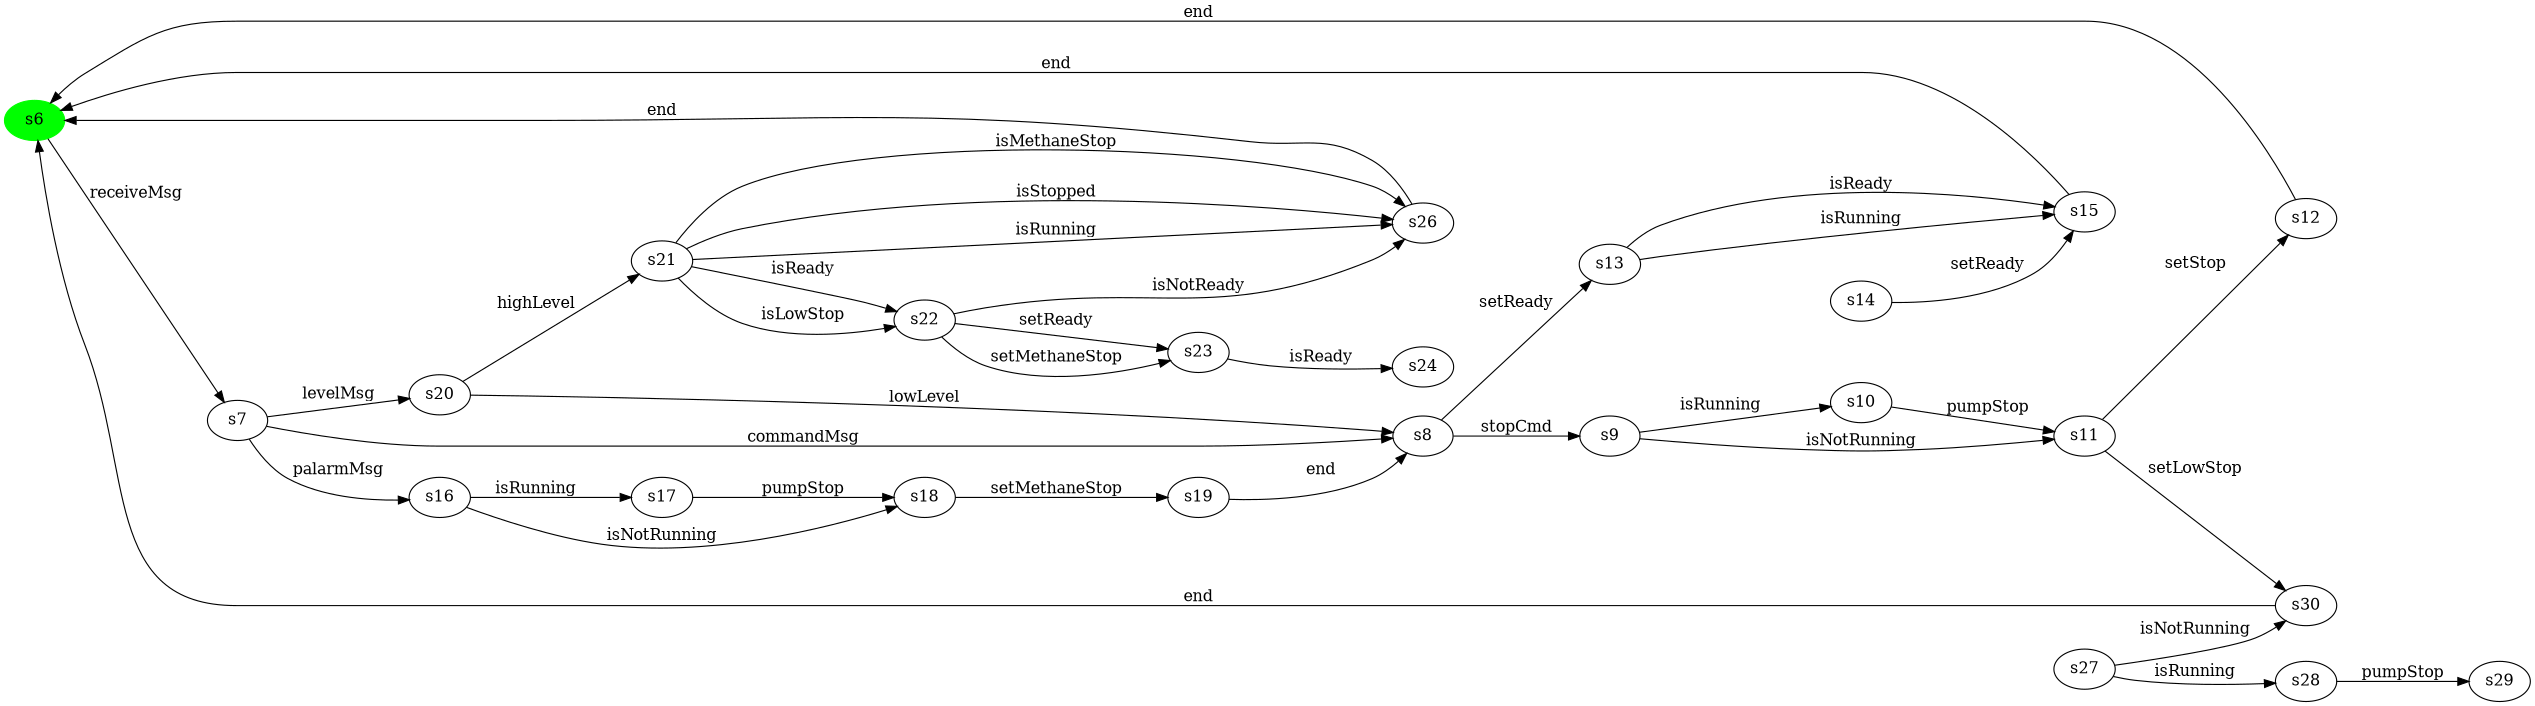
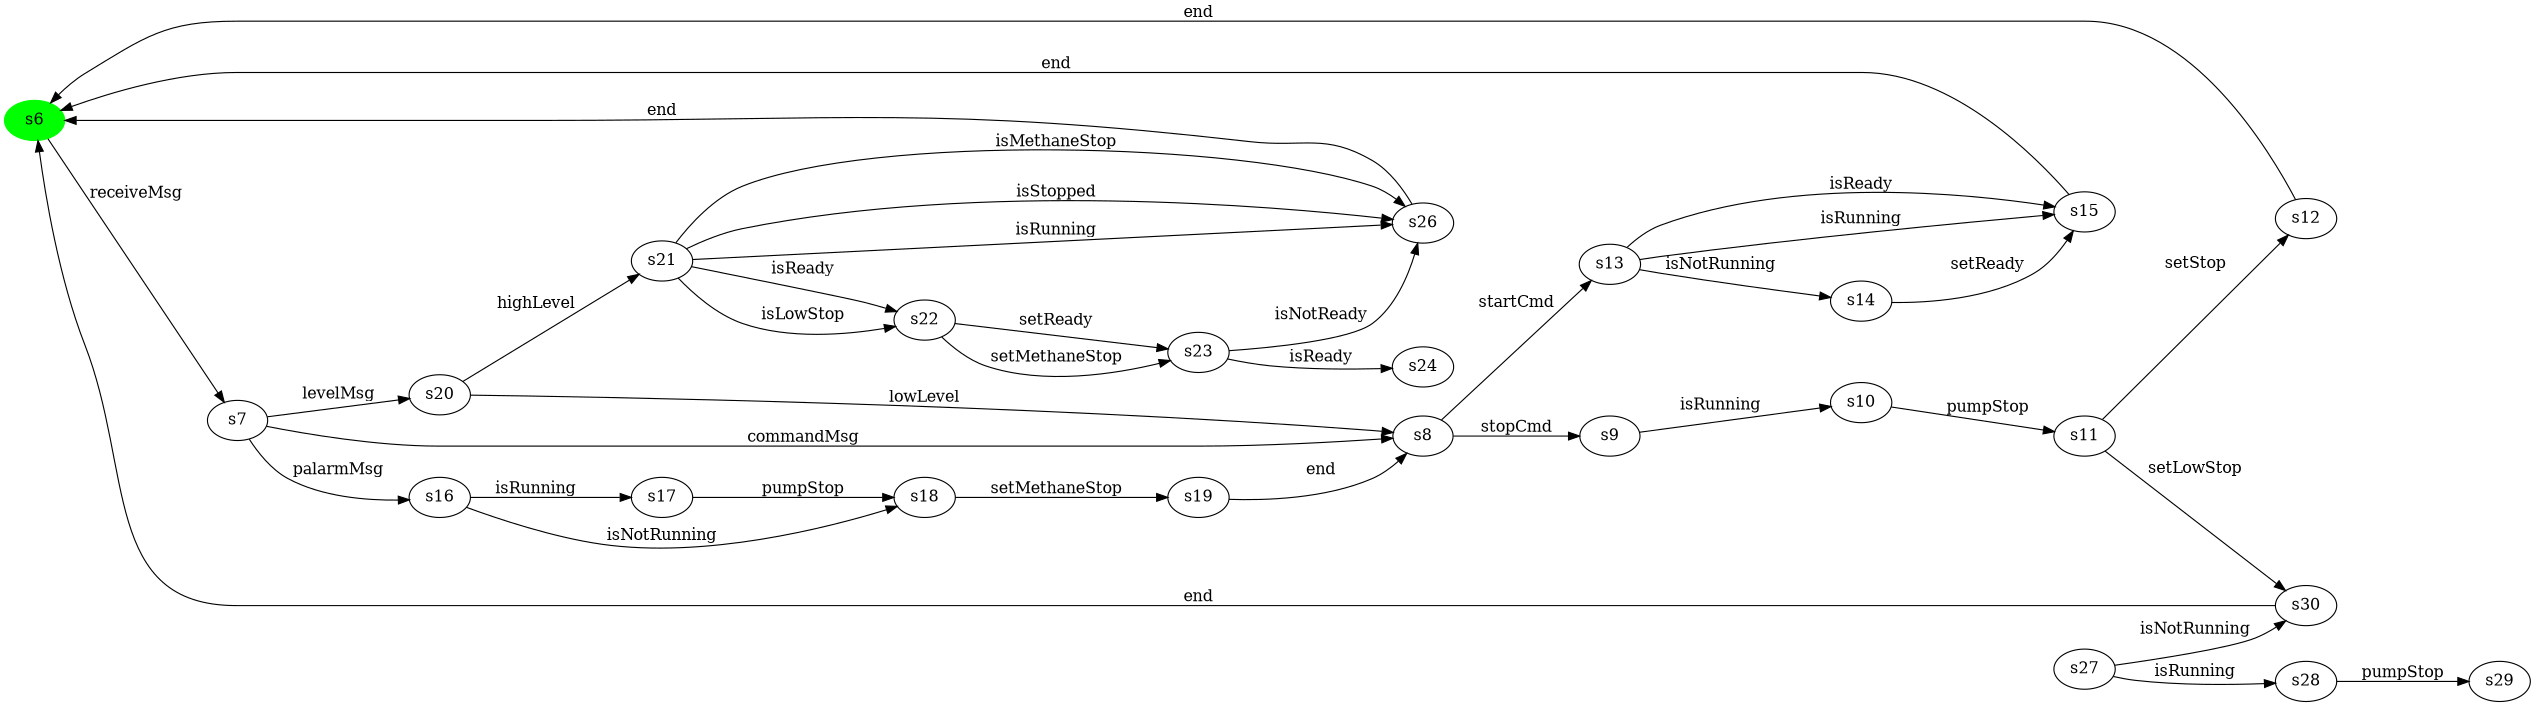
edge "s13" -> "s14": added, label "isNotRunning"
edge "s22" -> "s26": now "s23" -> "s26"
edge "s8" -> "s13": label " setReady " -> " startCmd "
edge "s9" -> "s11": removed, label "isNotRunning"
